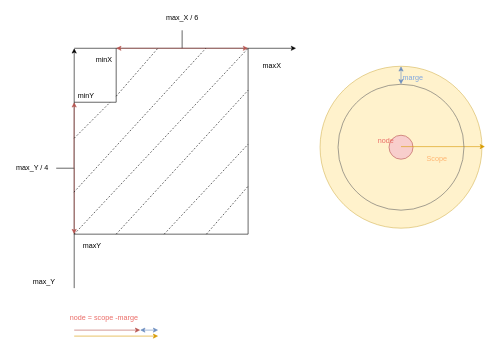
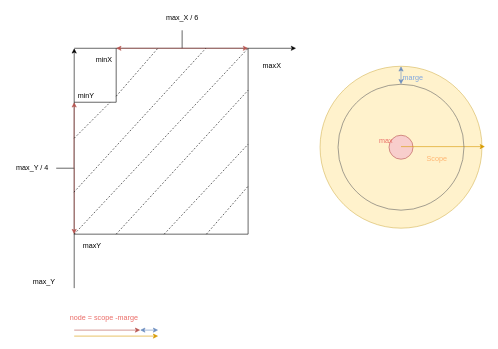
node "node": label "node" -> "max"
